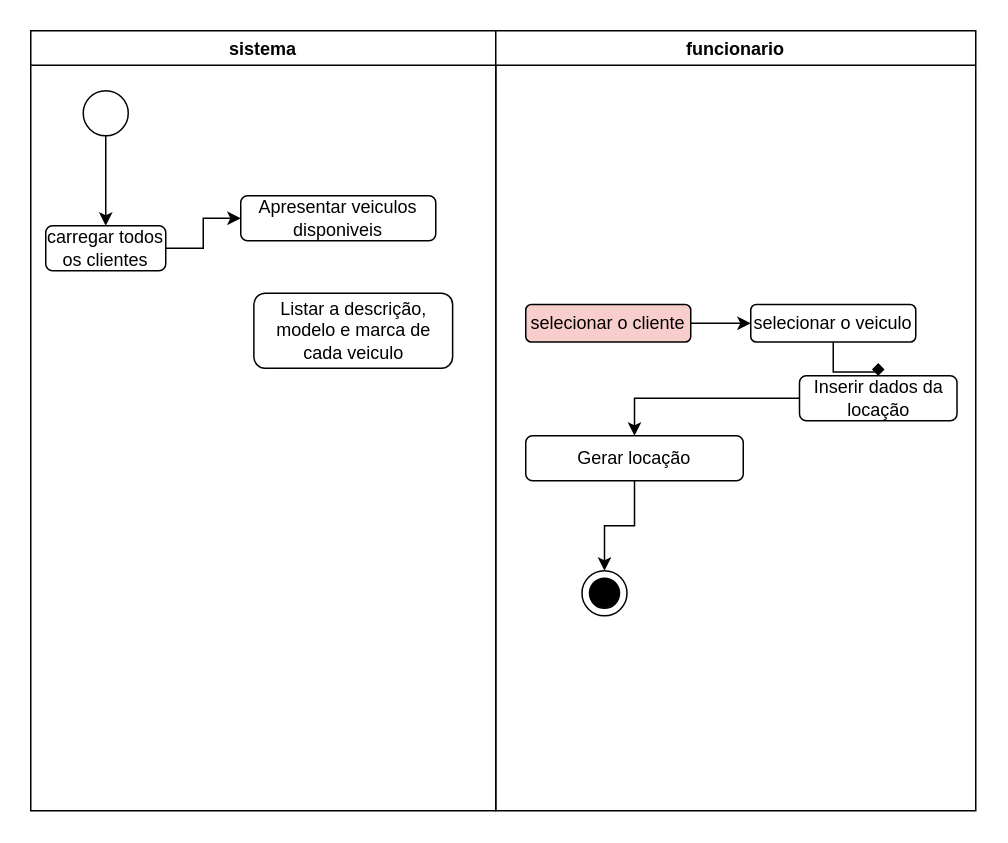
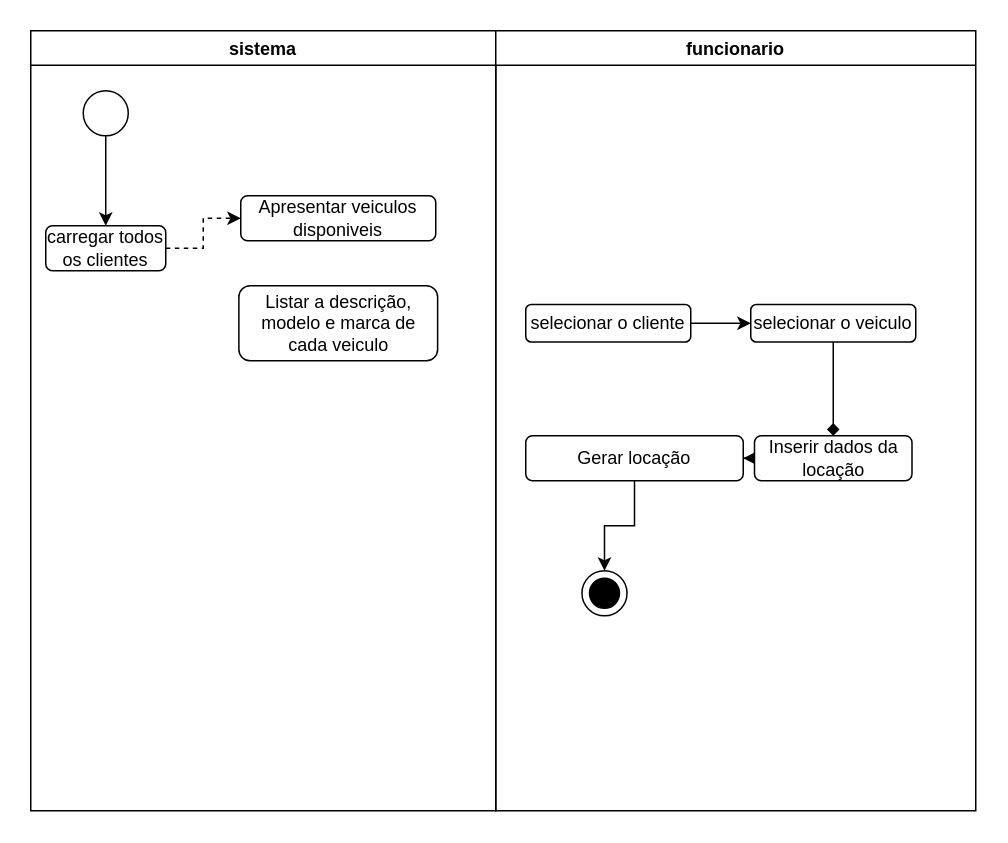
edge "carregar todos os clientes" -> "Apresentar veiculos disponiveis": style solid -> dashed
node "selecionar o cliente": fillcolor #f8cecc -> #ffffff
node "Listar a descrição, modelo e marca de cada veiculo": moved (353, 331) -> (338, 323)
node "Inserir dados da locação": moved (878, 398) -> (833, 458)
